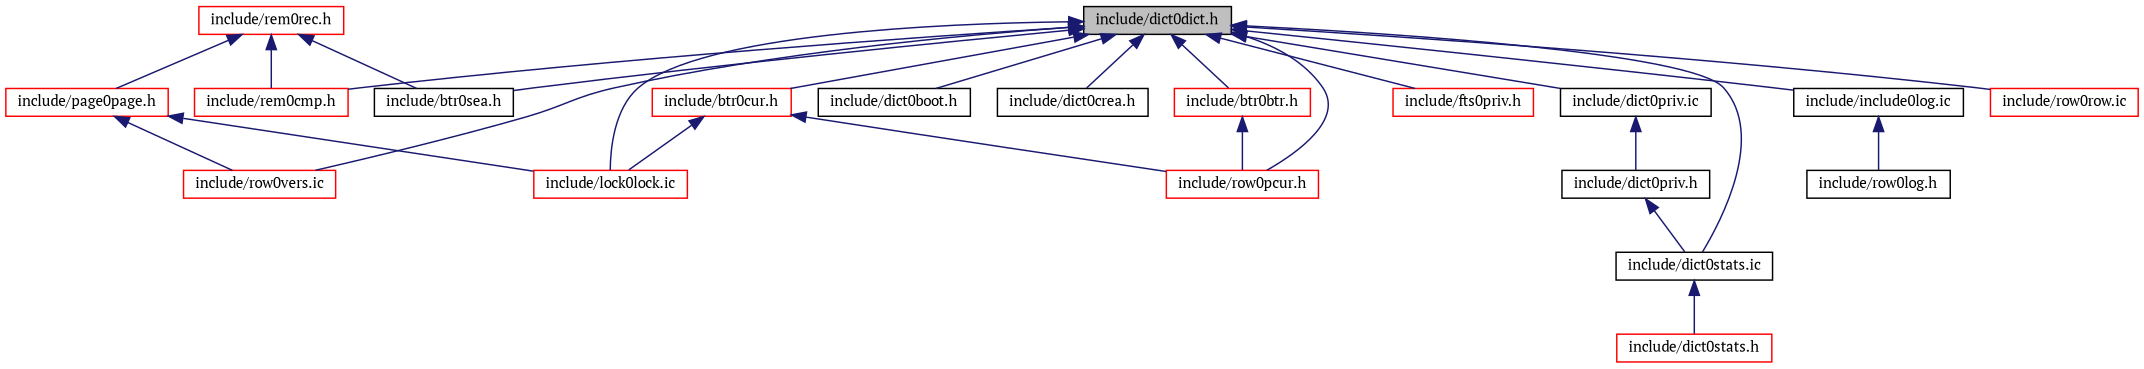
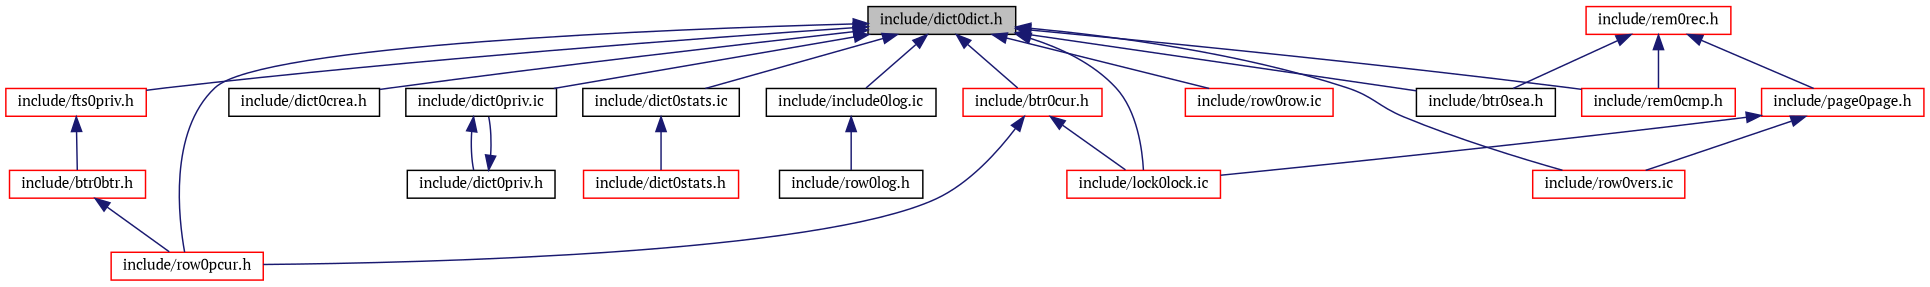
edge "include/btr0btr.h" -> "include/dict0dict.h": now "include/btr0btr.h" -> "include/fts0priv.h"
node "include/dict0boot.h": removed
edge "include/dict0stats.ic" -> "include/dict0priv.h": now "include/dict0priv.ic" -> "include/dict0priv.h"
